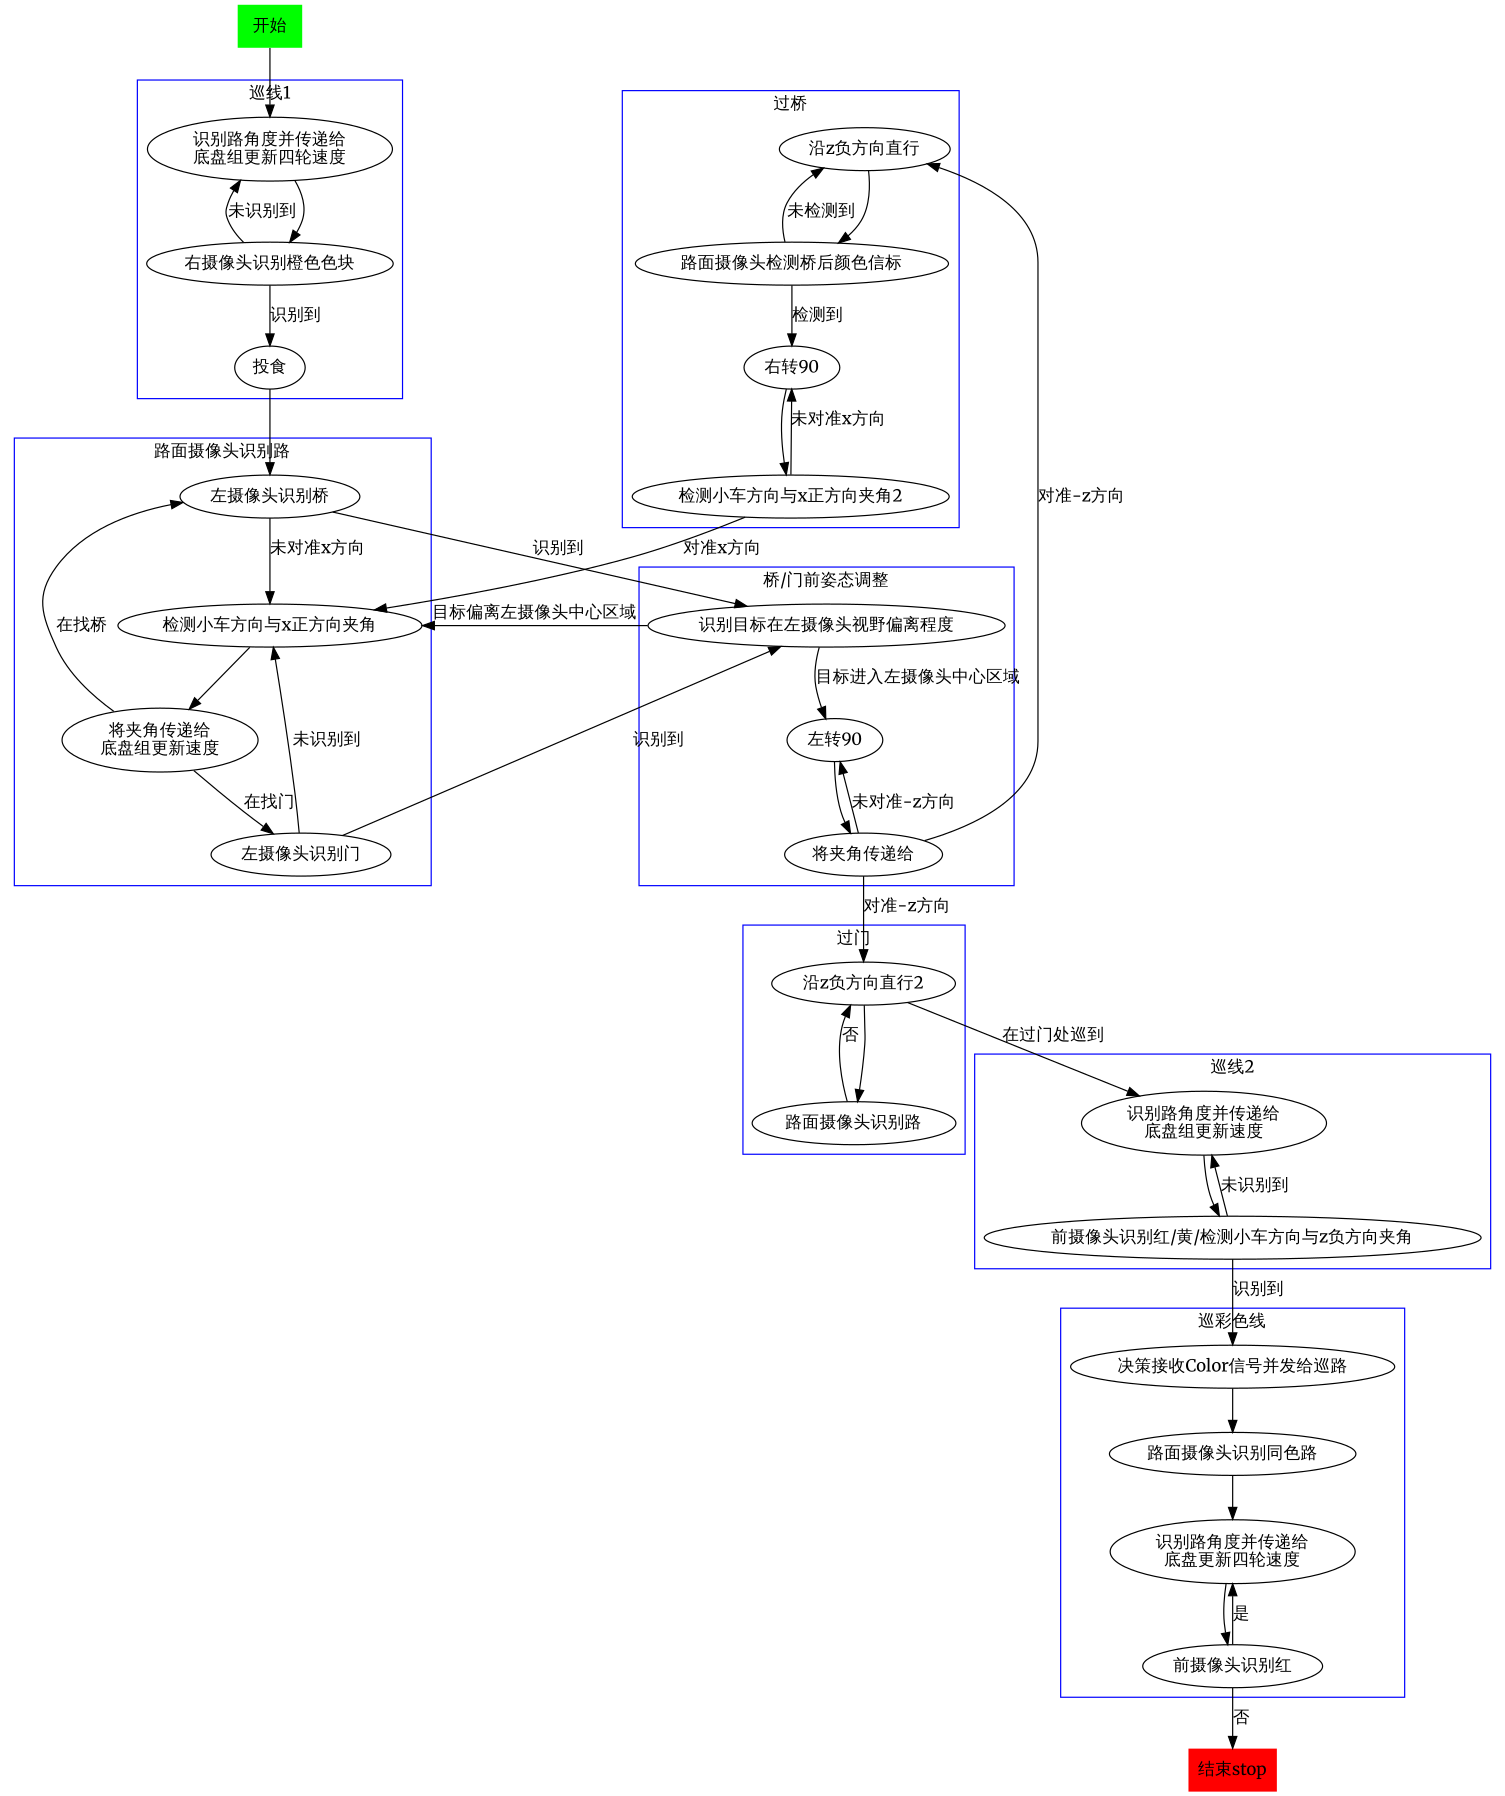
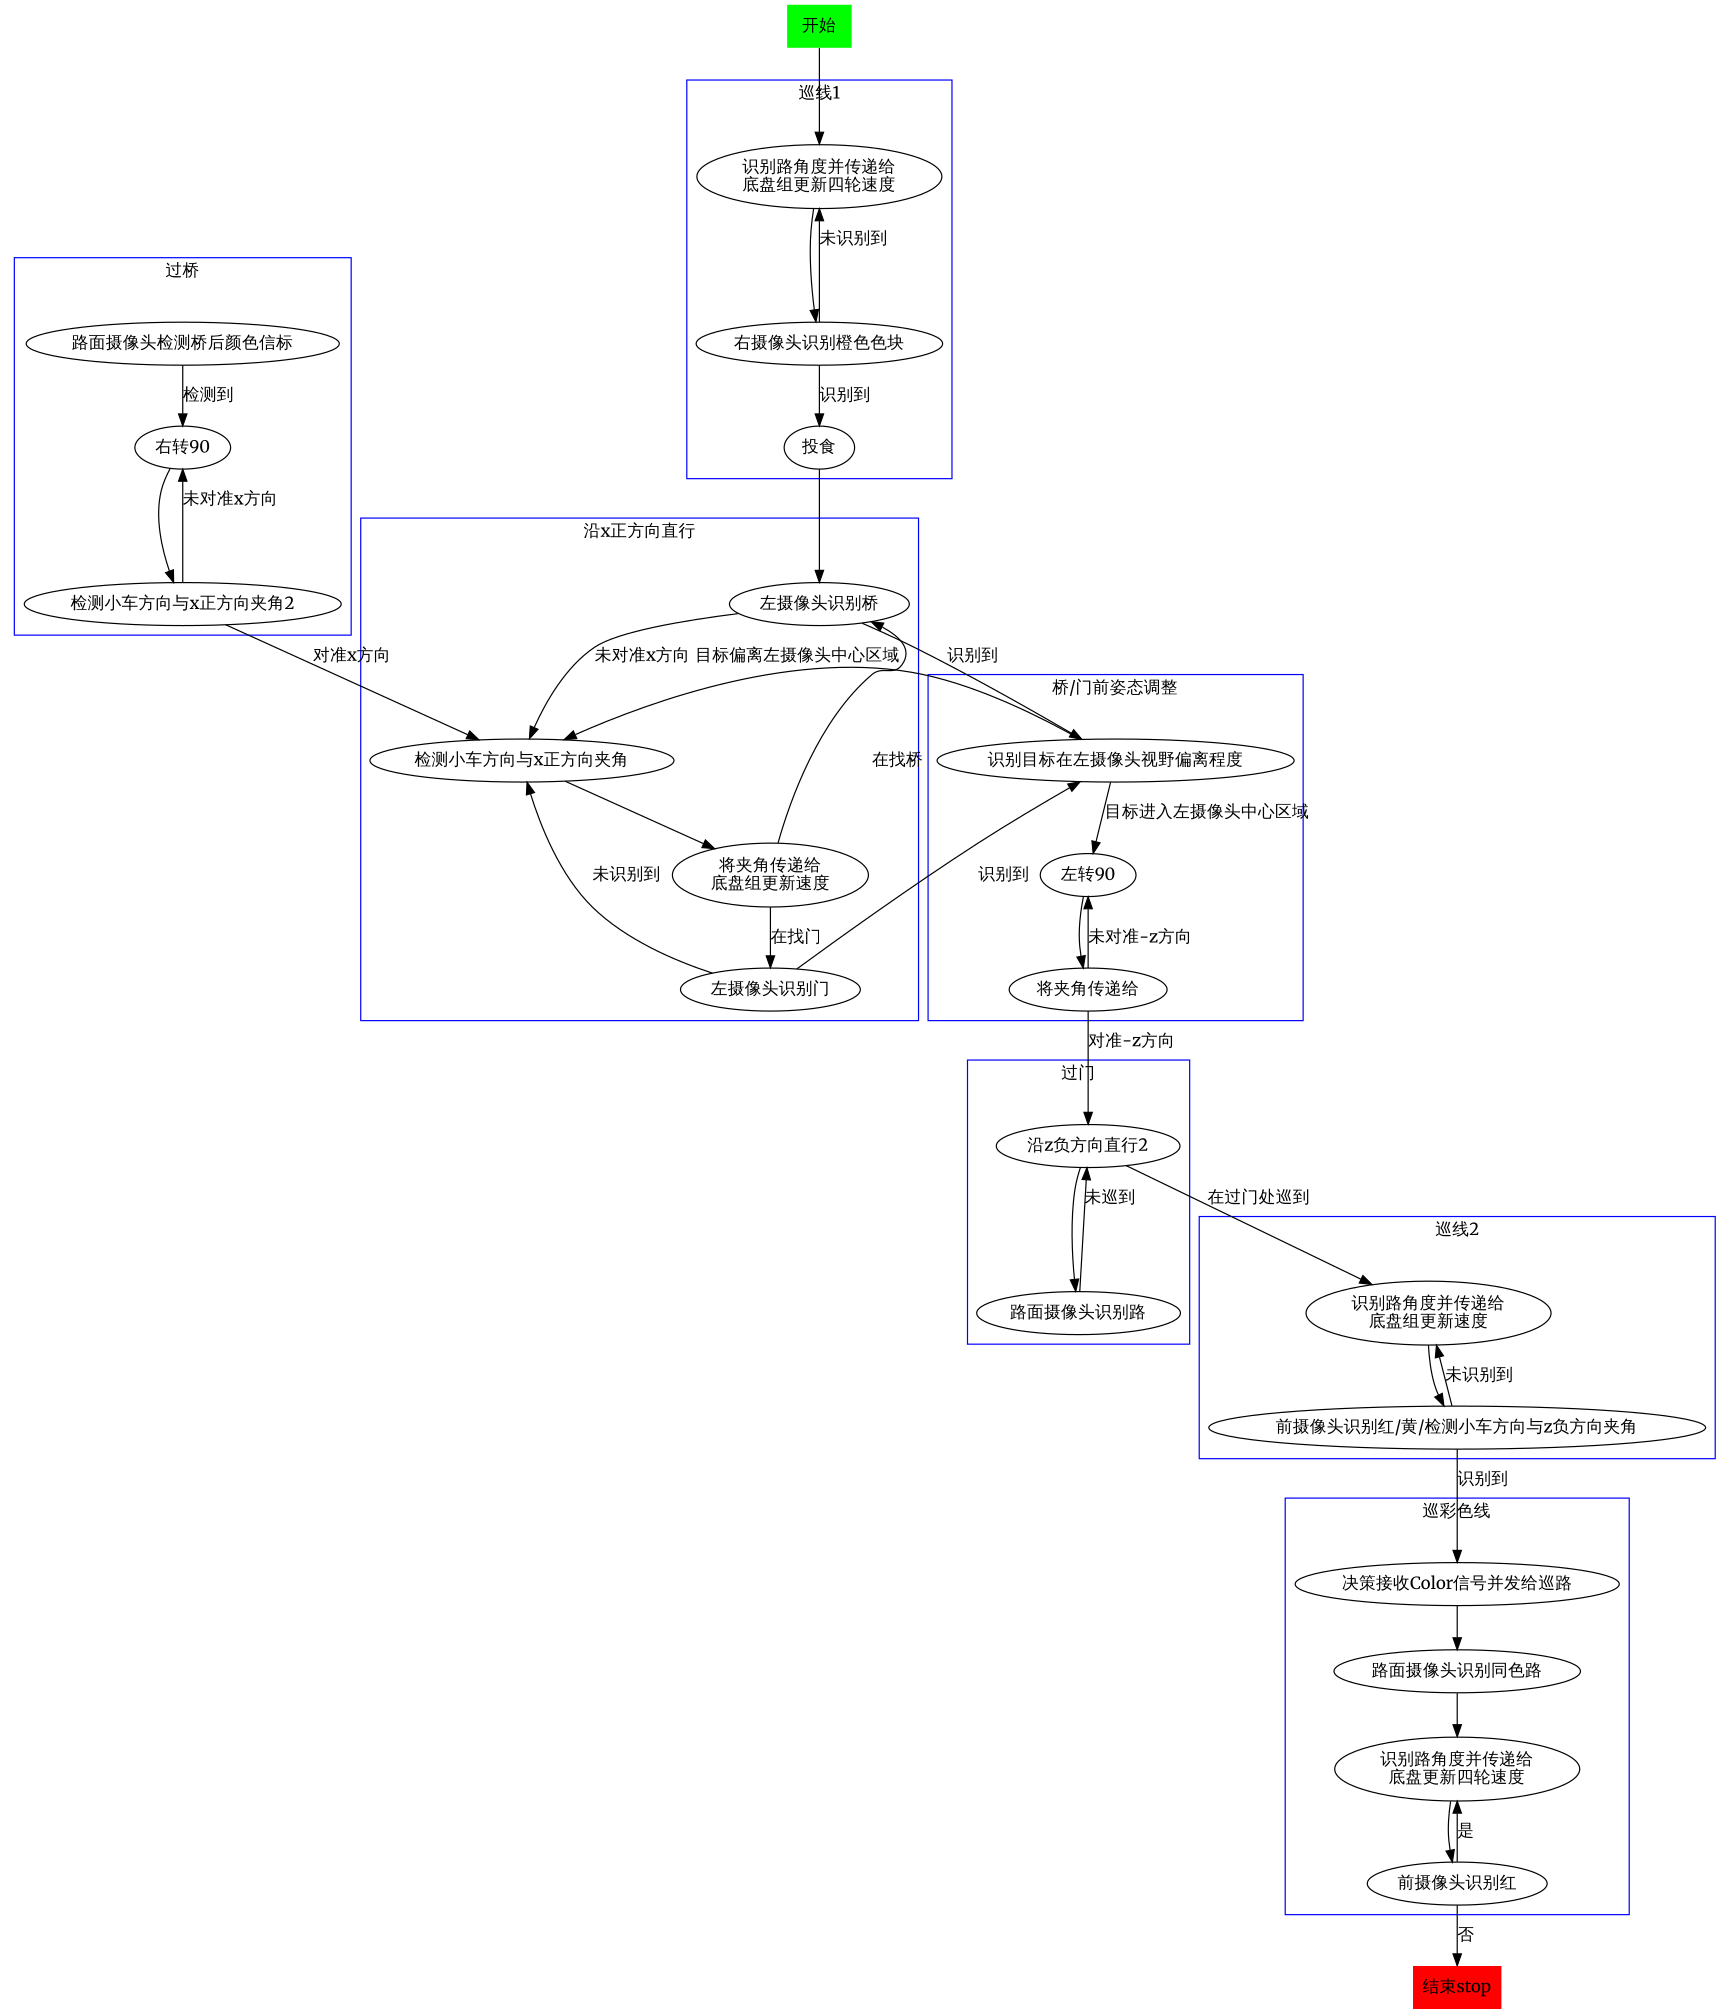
node "沿z负方向直行": removed
cluster "路面摄像头识别路": label "路面摄像头识别路" -> "沿x正方向直行"
edge "路面摄像头识别路" -> "沿z负方向直行2": label "否" -> "未巡到"
